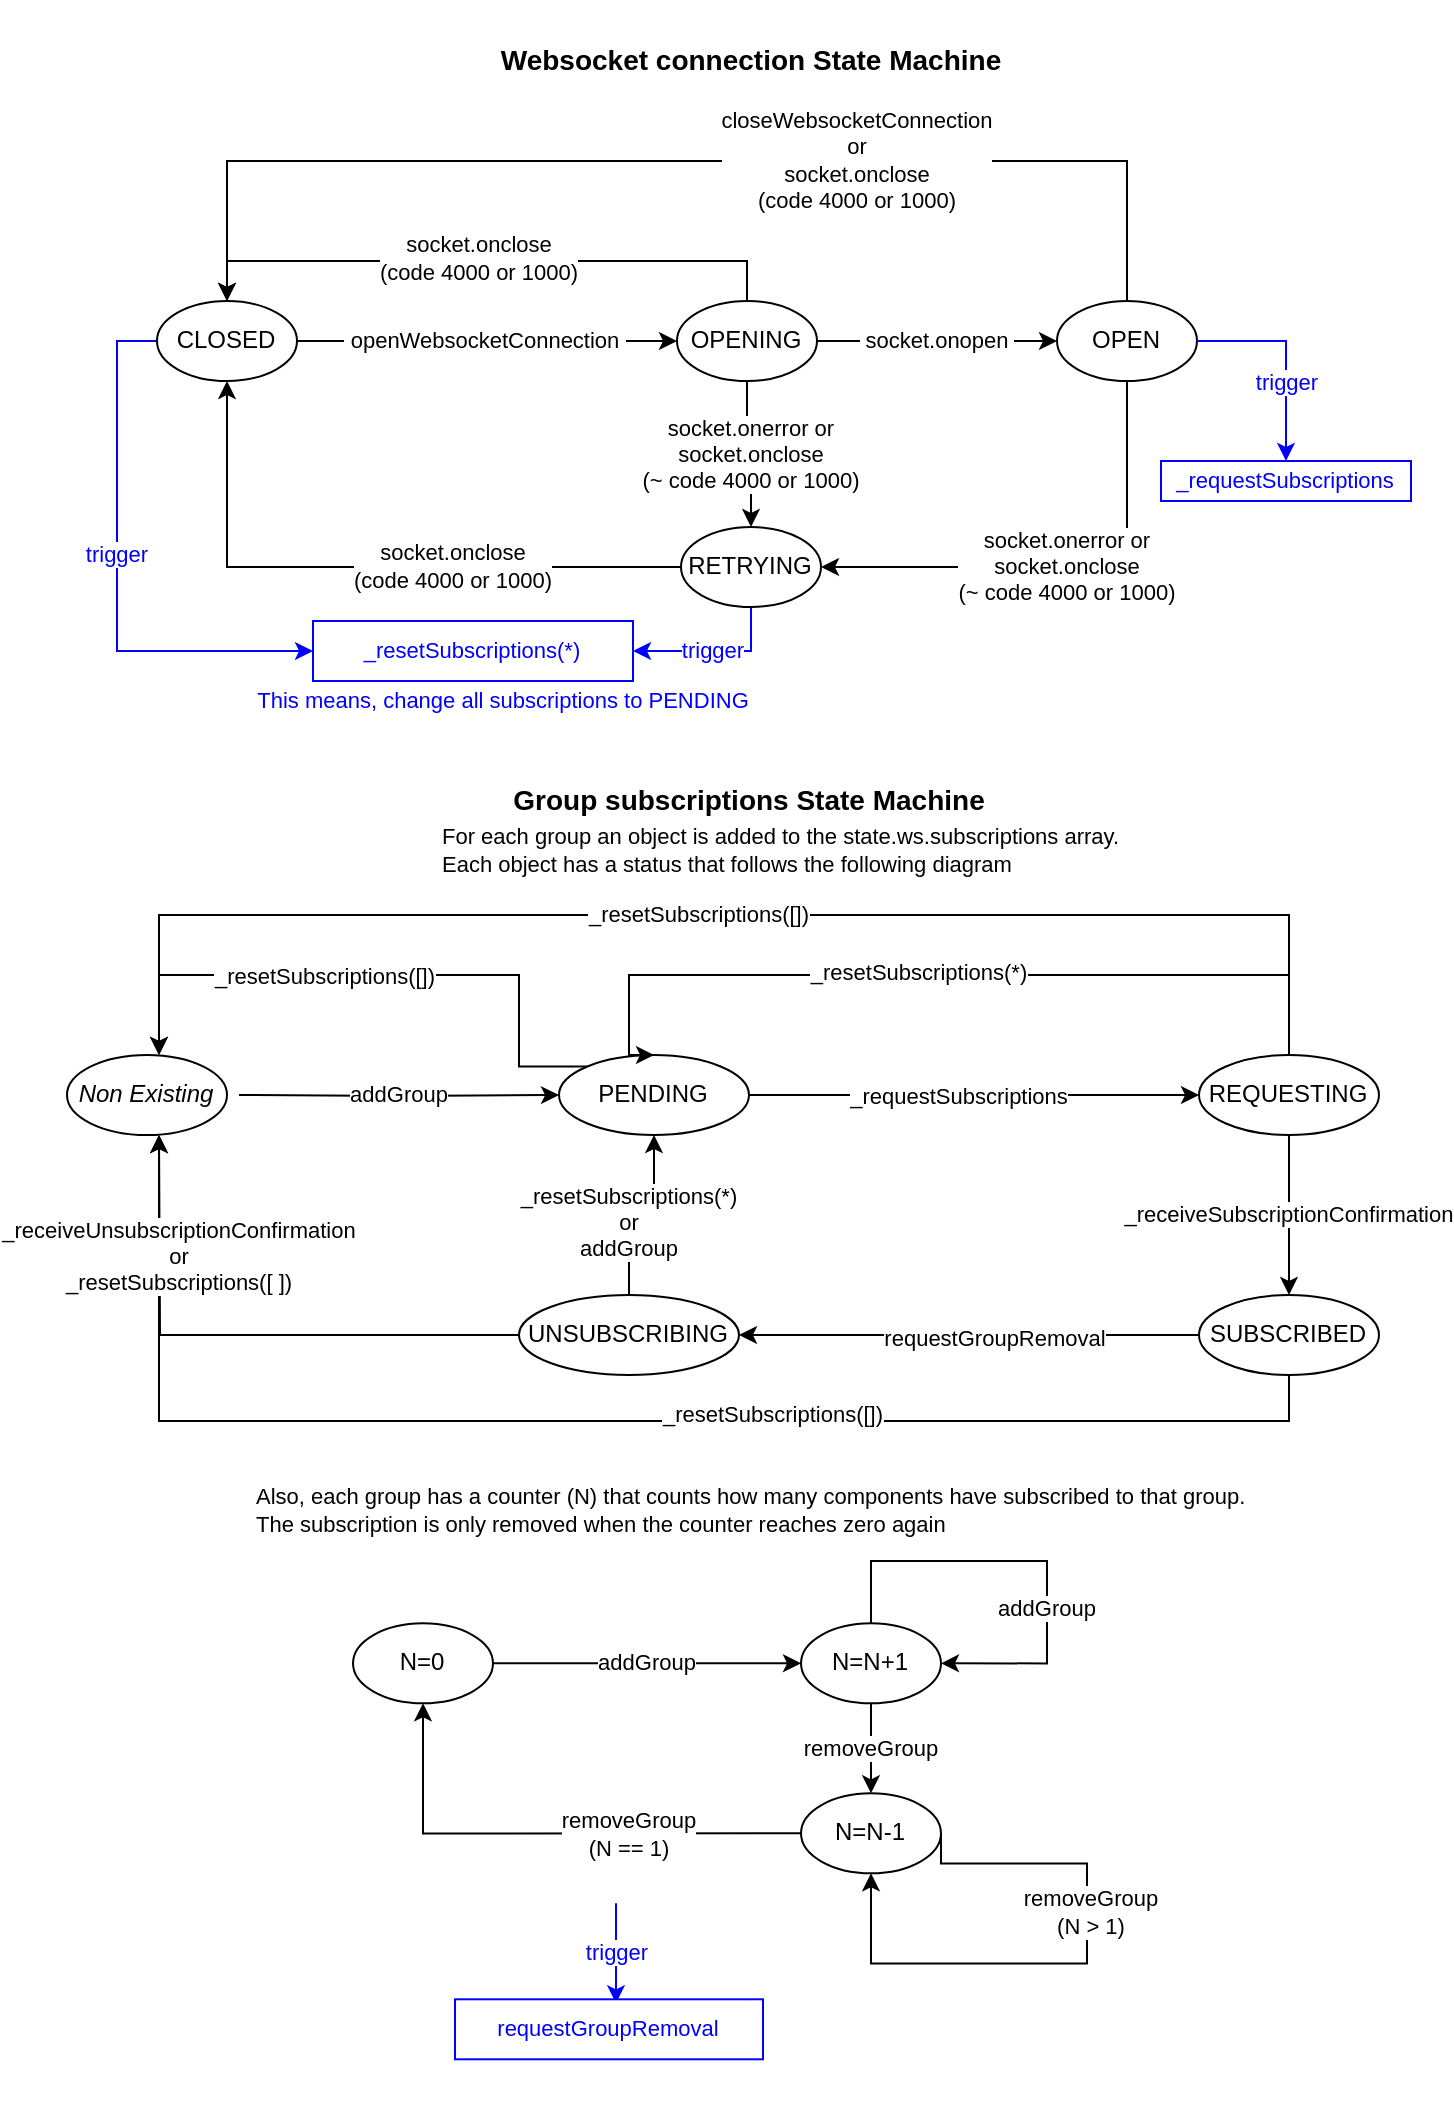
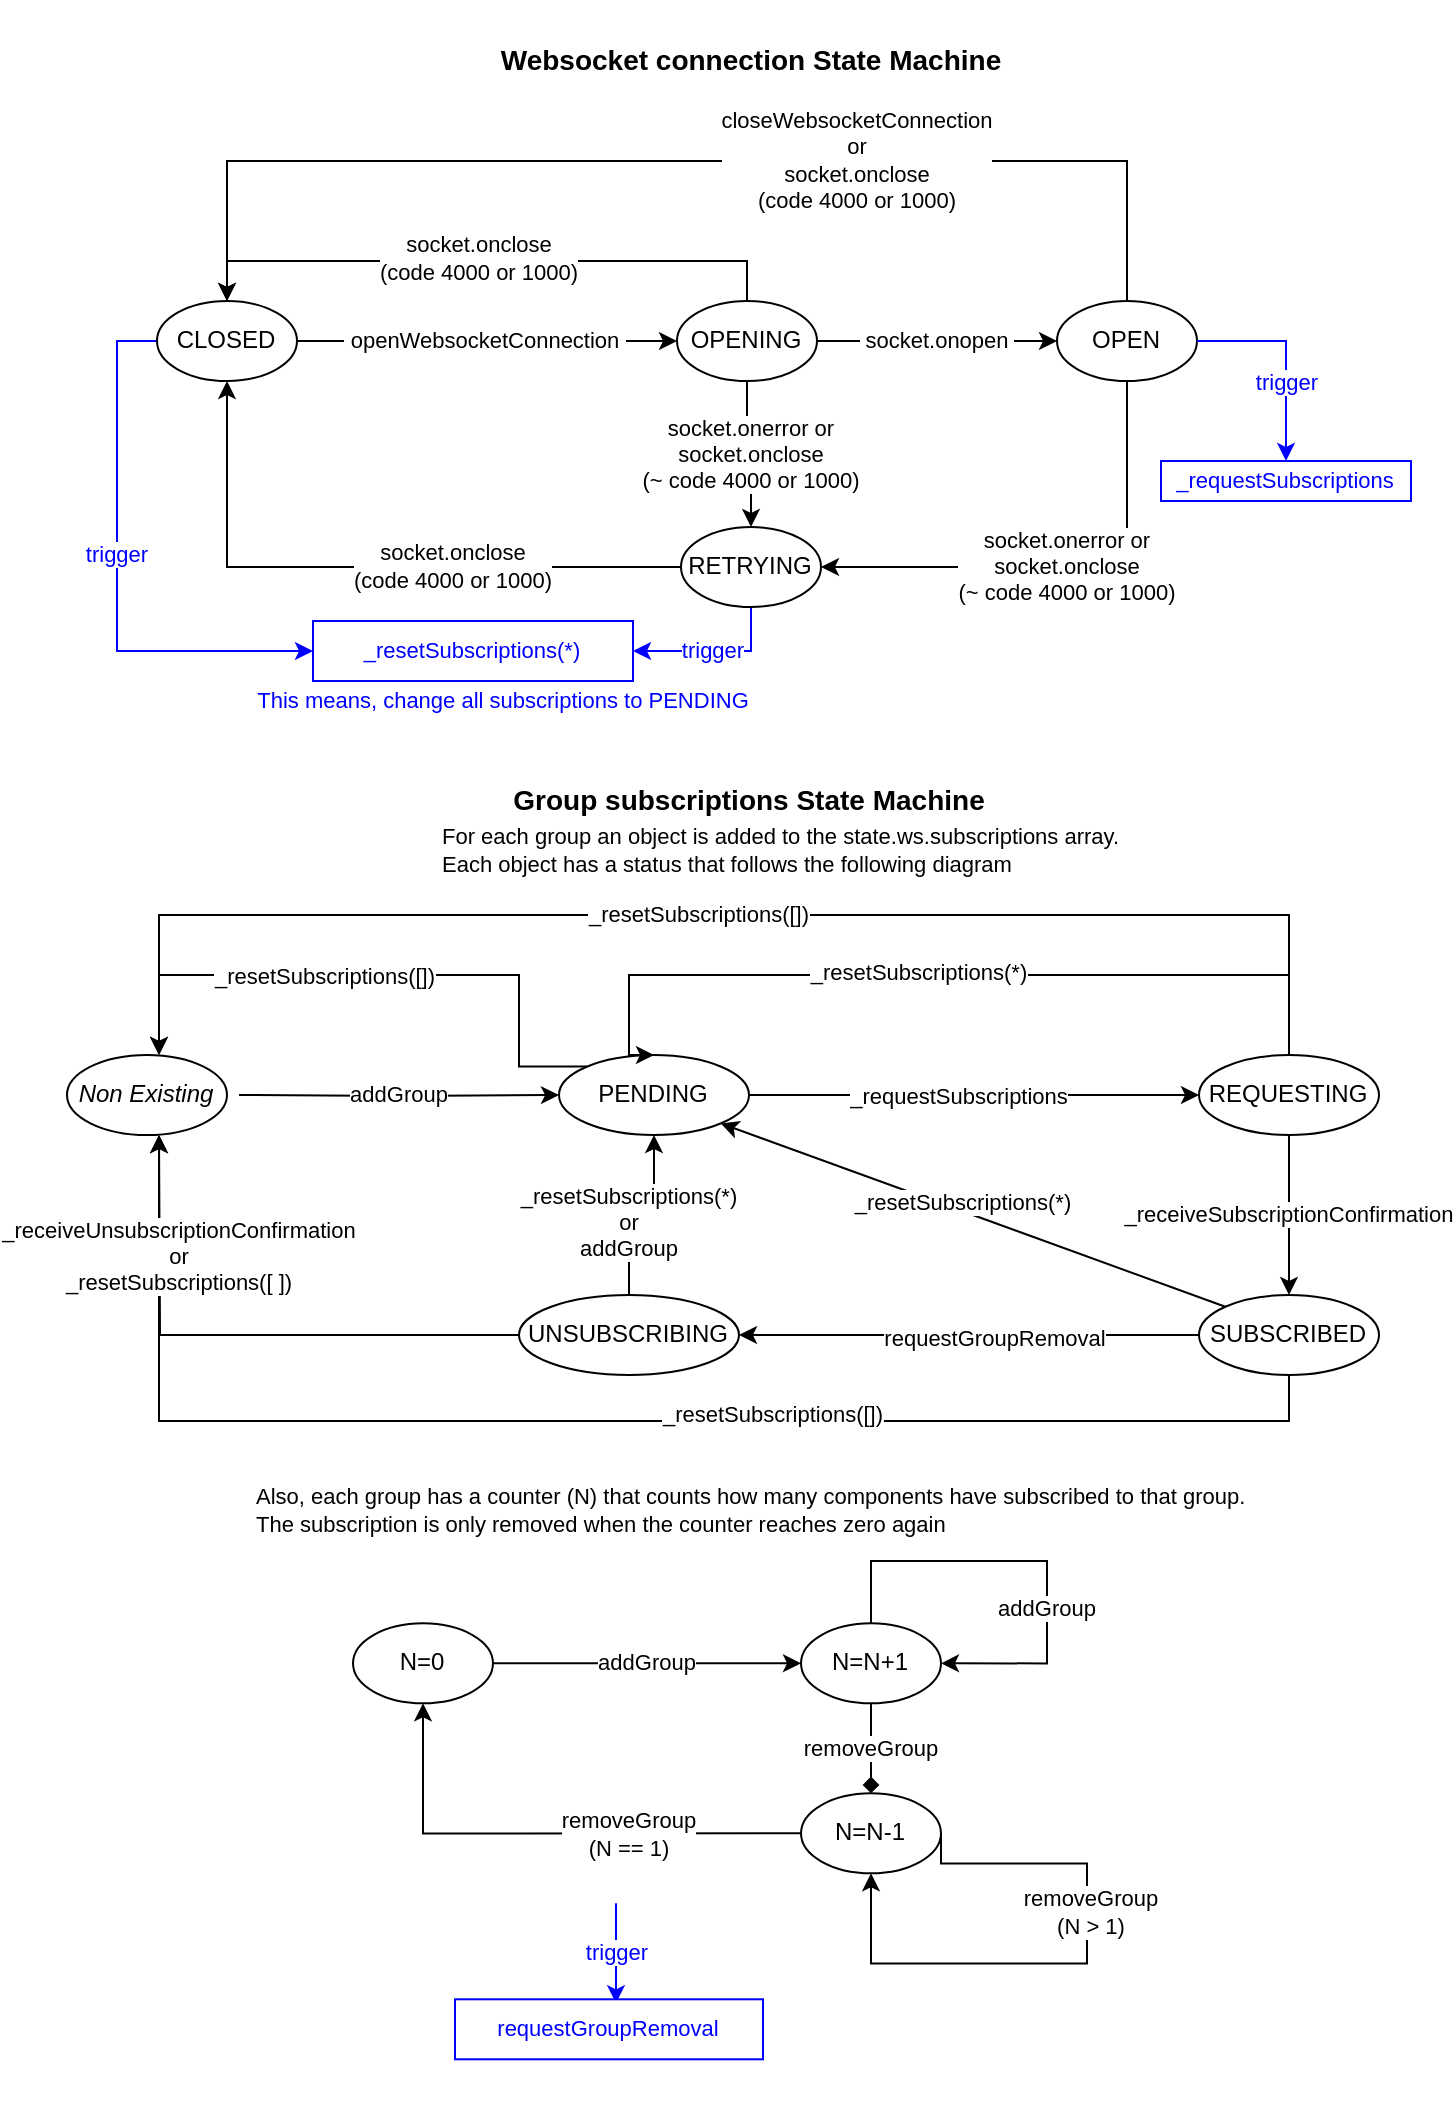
edge "SUBSCRIBED" -> "PENDING": added, label "_resetSubscriptions(*)"
edge "N=N+1" -> "N=N-1": arrowhead classic -> diamond
